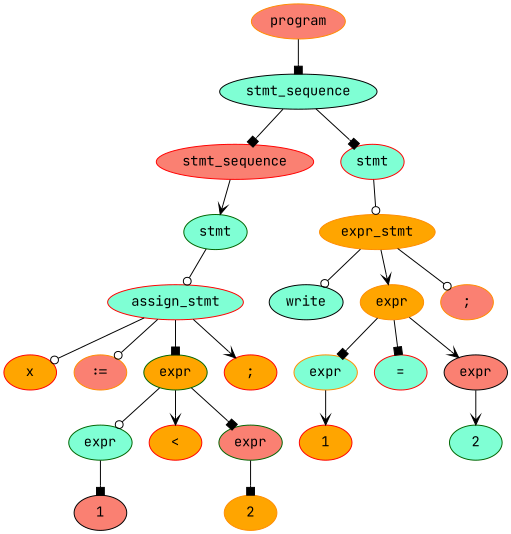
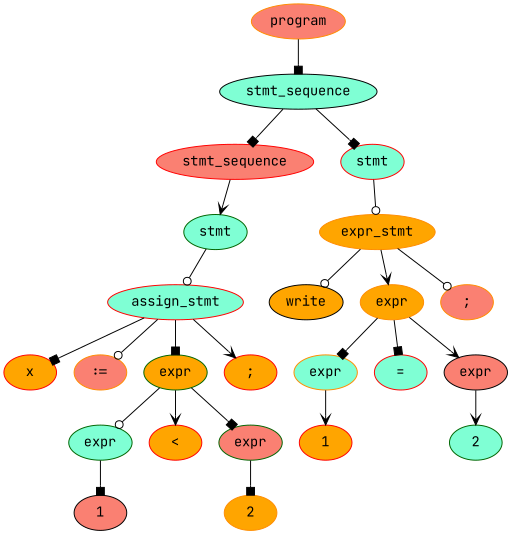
node "write": fillcolor aquamarine -> orange
edge "assign_stmt" -> "x": arrowhead odot -> box
